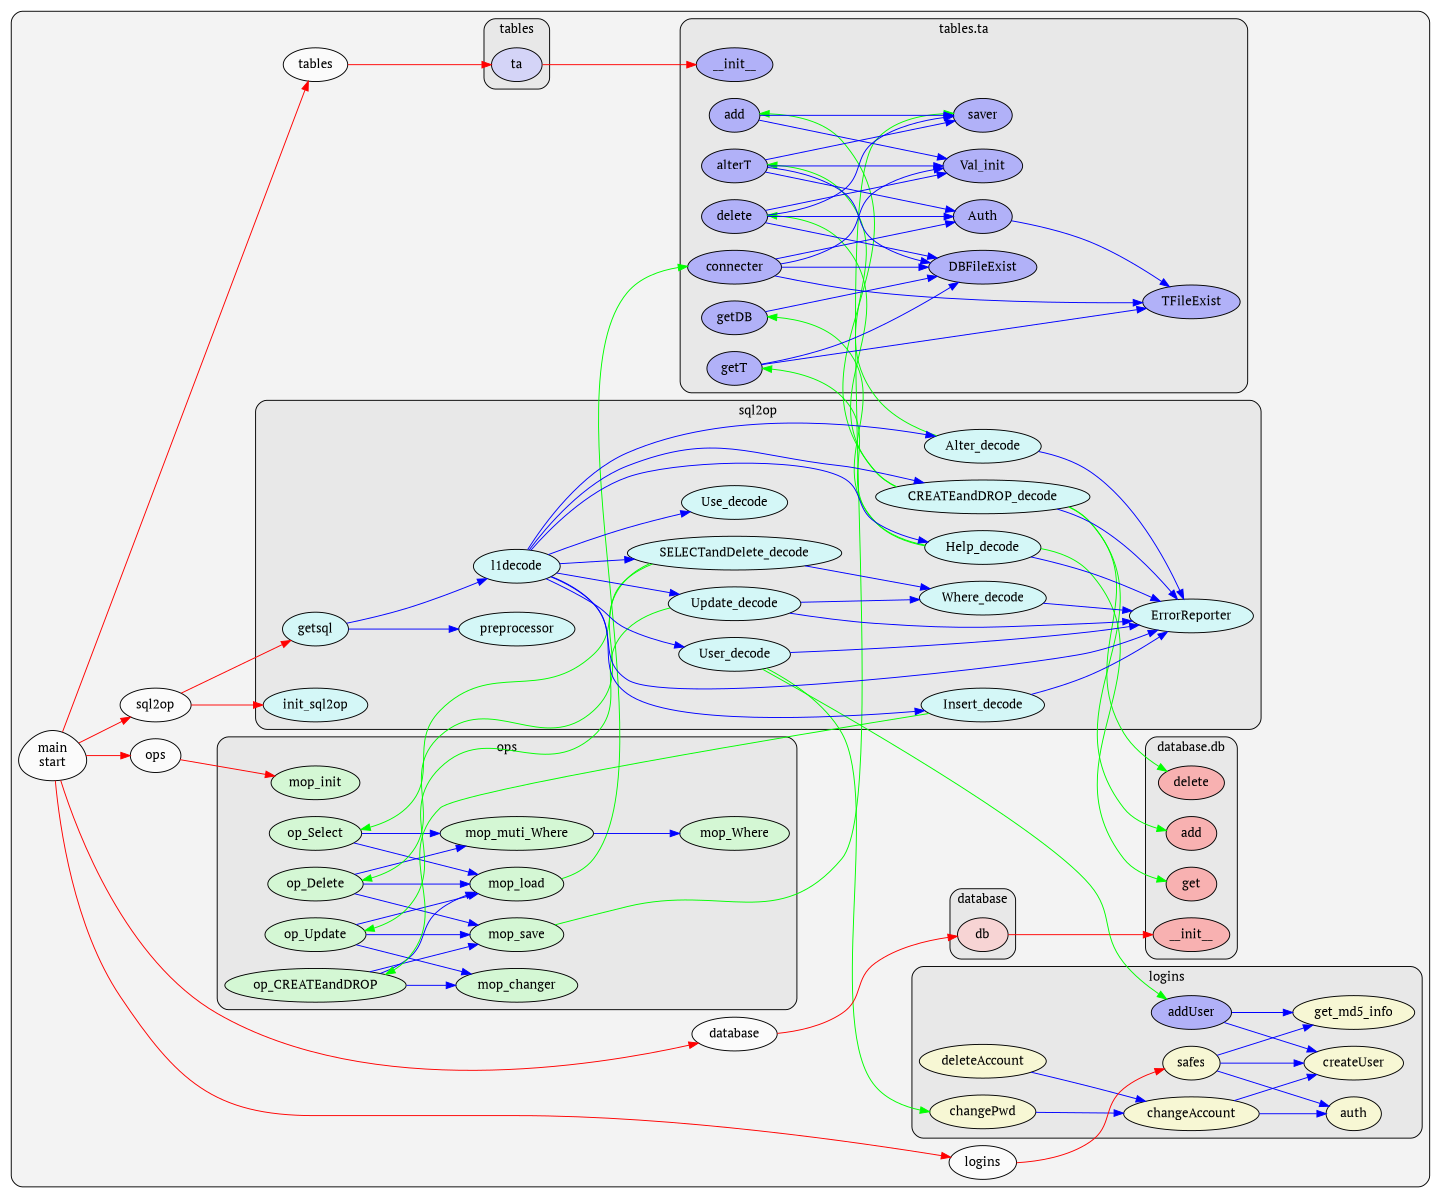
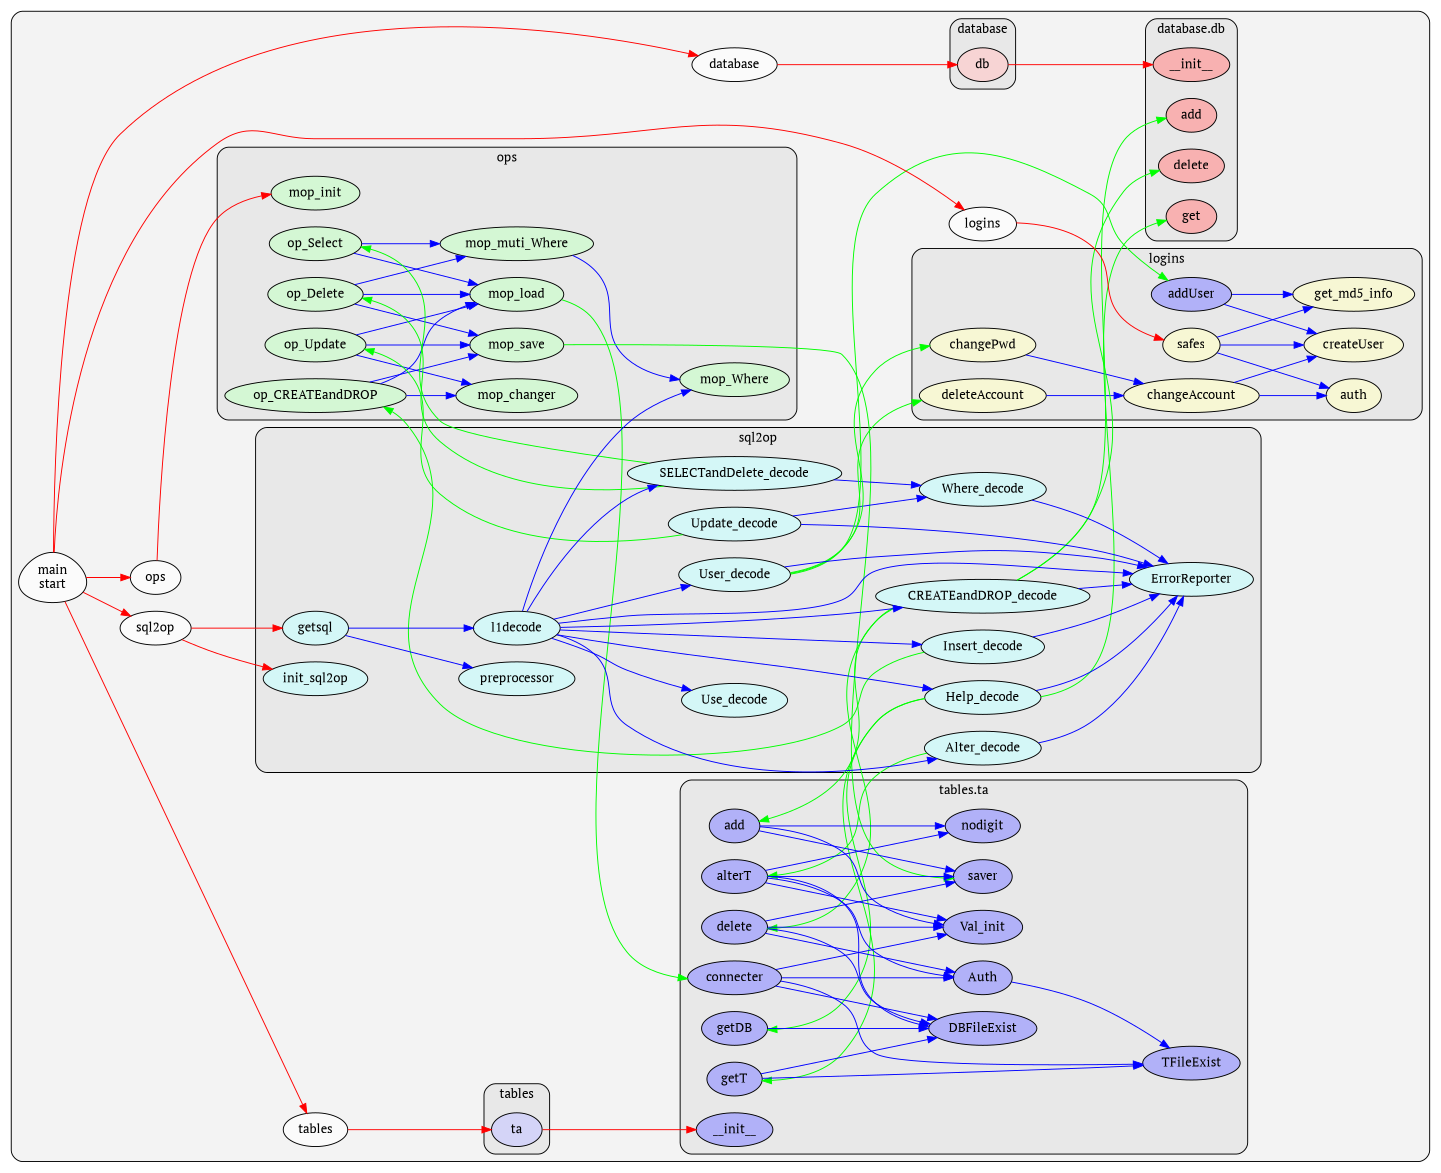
edge "User_decode" -> "deleteAccount": added
edge "l1decode" -> "Update_decode": now "l1decode" -> "mop_Where"
node "nodigit": added
